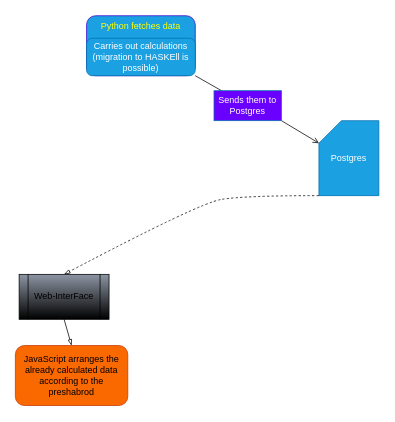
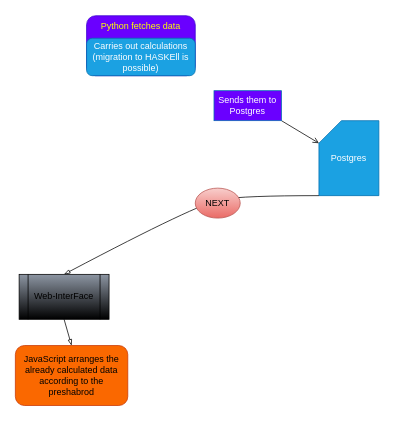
node "Python fetches data": fillcolor #1ba1e2 -> #6a00ff
edge "Python fetches data" -- "Sends them to Postgres": removed
node "NEXT": added
edge "Postgres" -> "Web-InterFace": style dashed -> solid
